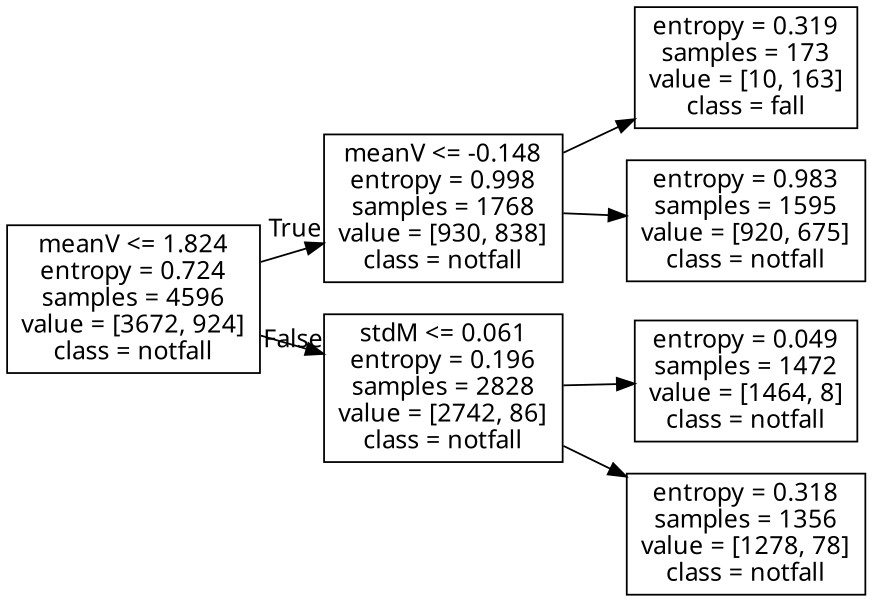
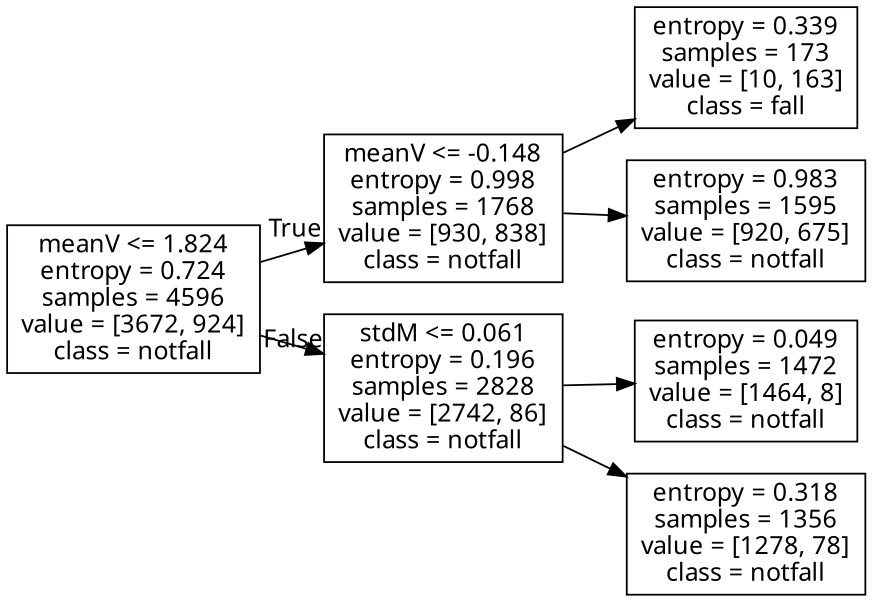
node "entropy = 0.319 samples = 173 value = [10, 163] class = fall": label "entropy = 0.319 samples = 173 value = [10, 163] class = fall" -> "entropy = 0.339 samples = 173 value = [10, 163] class = fall"
